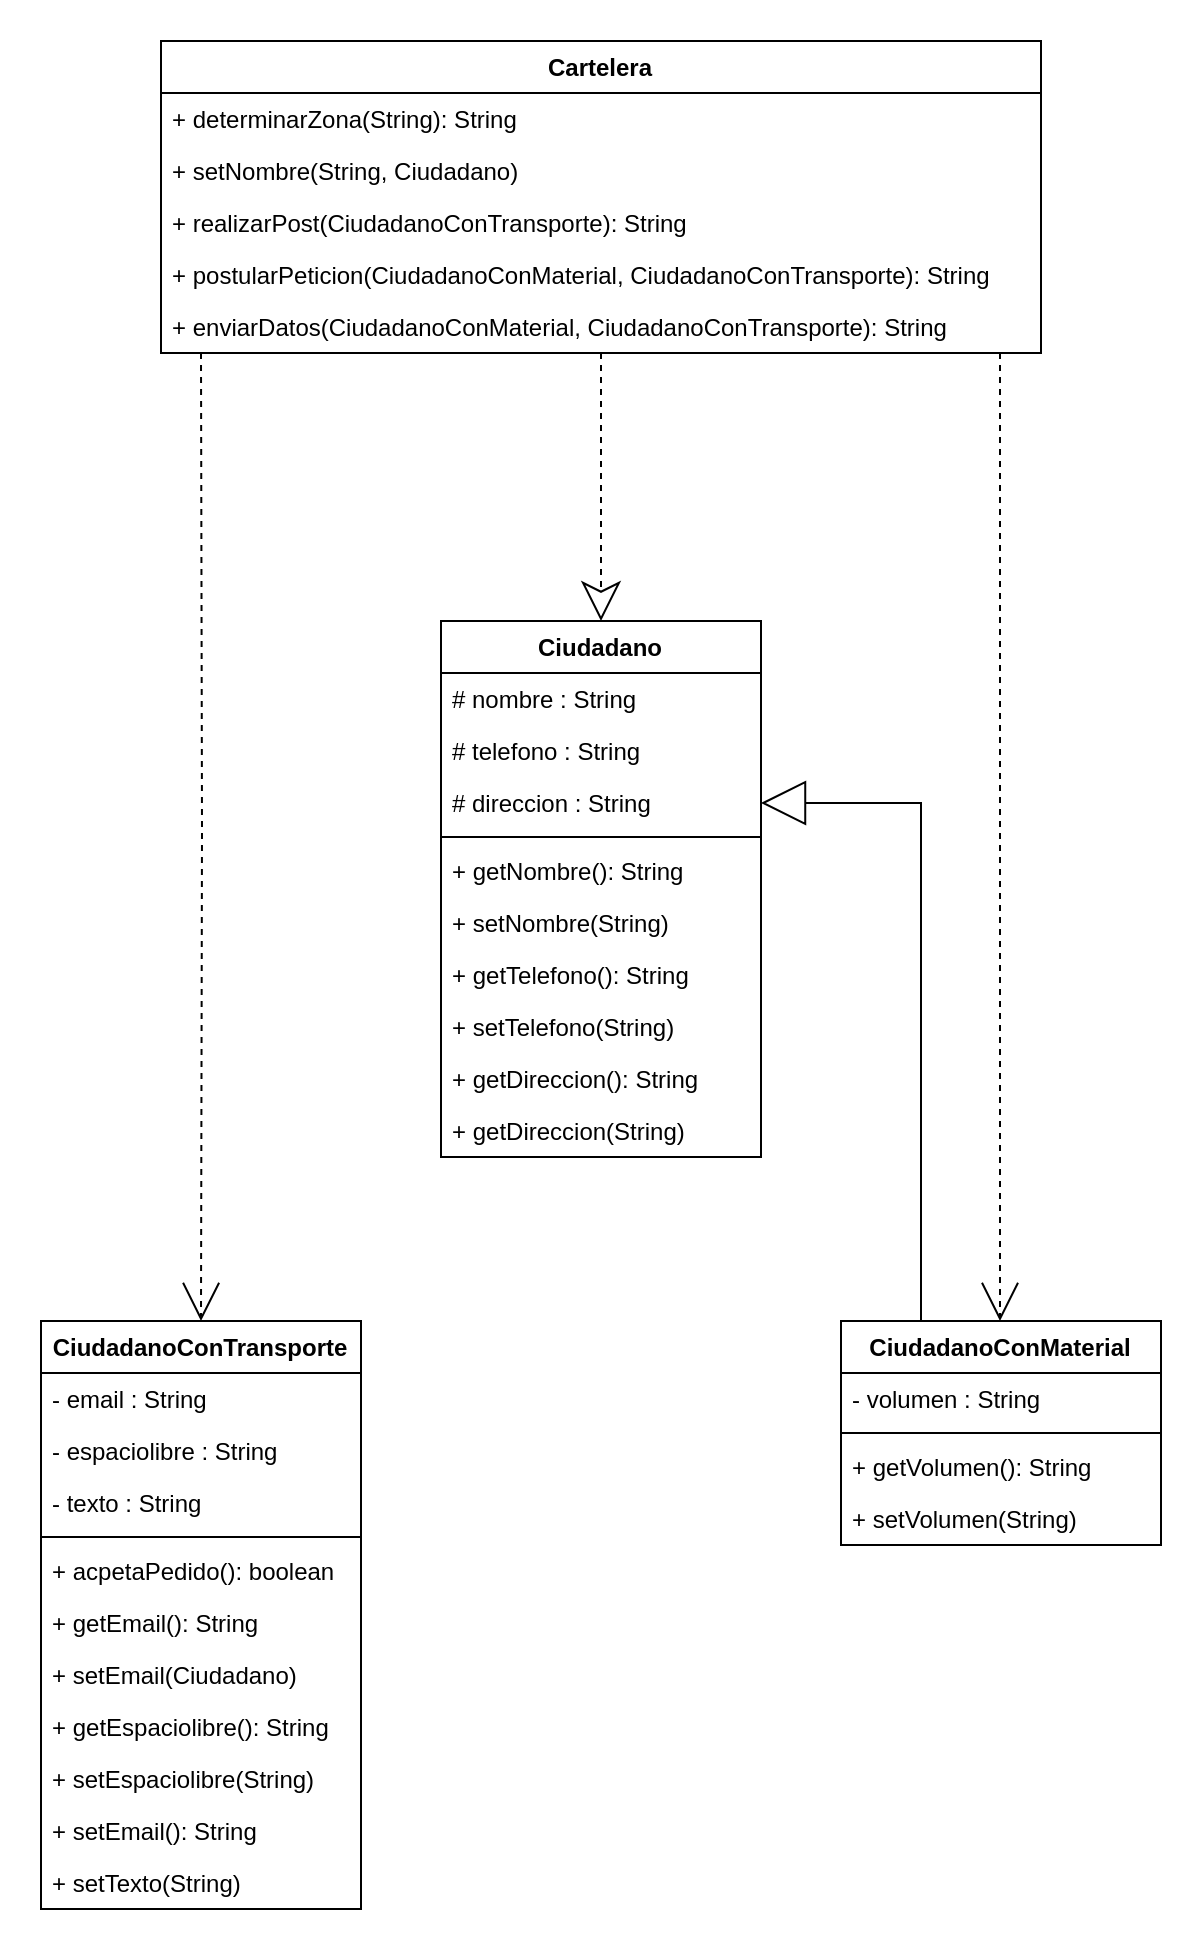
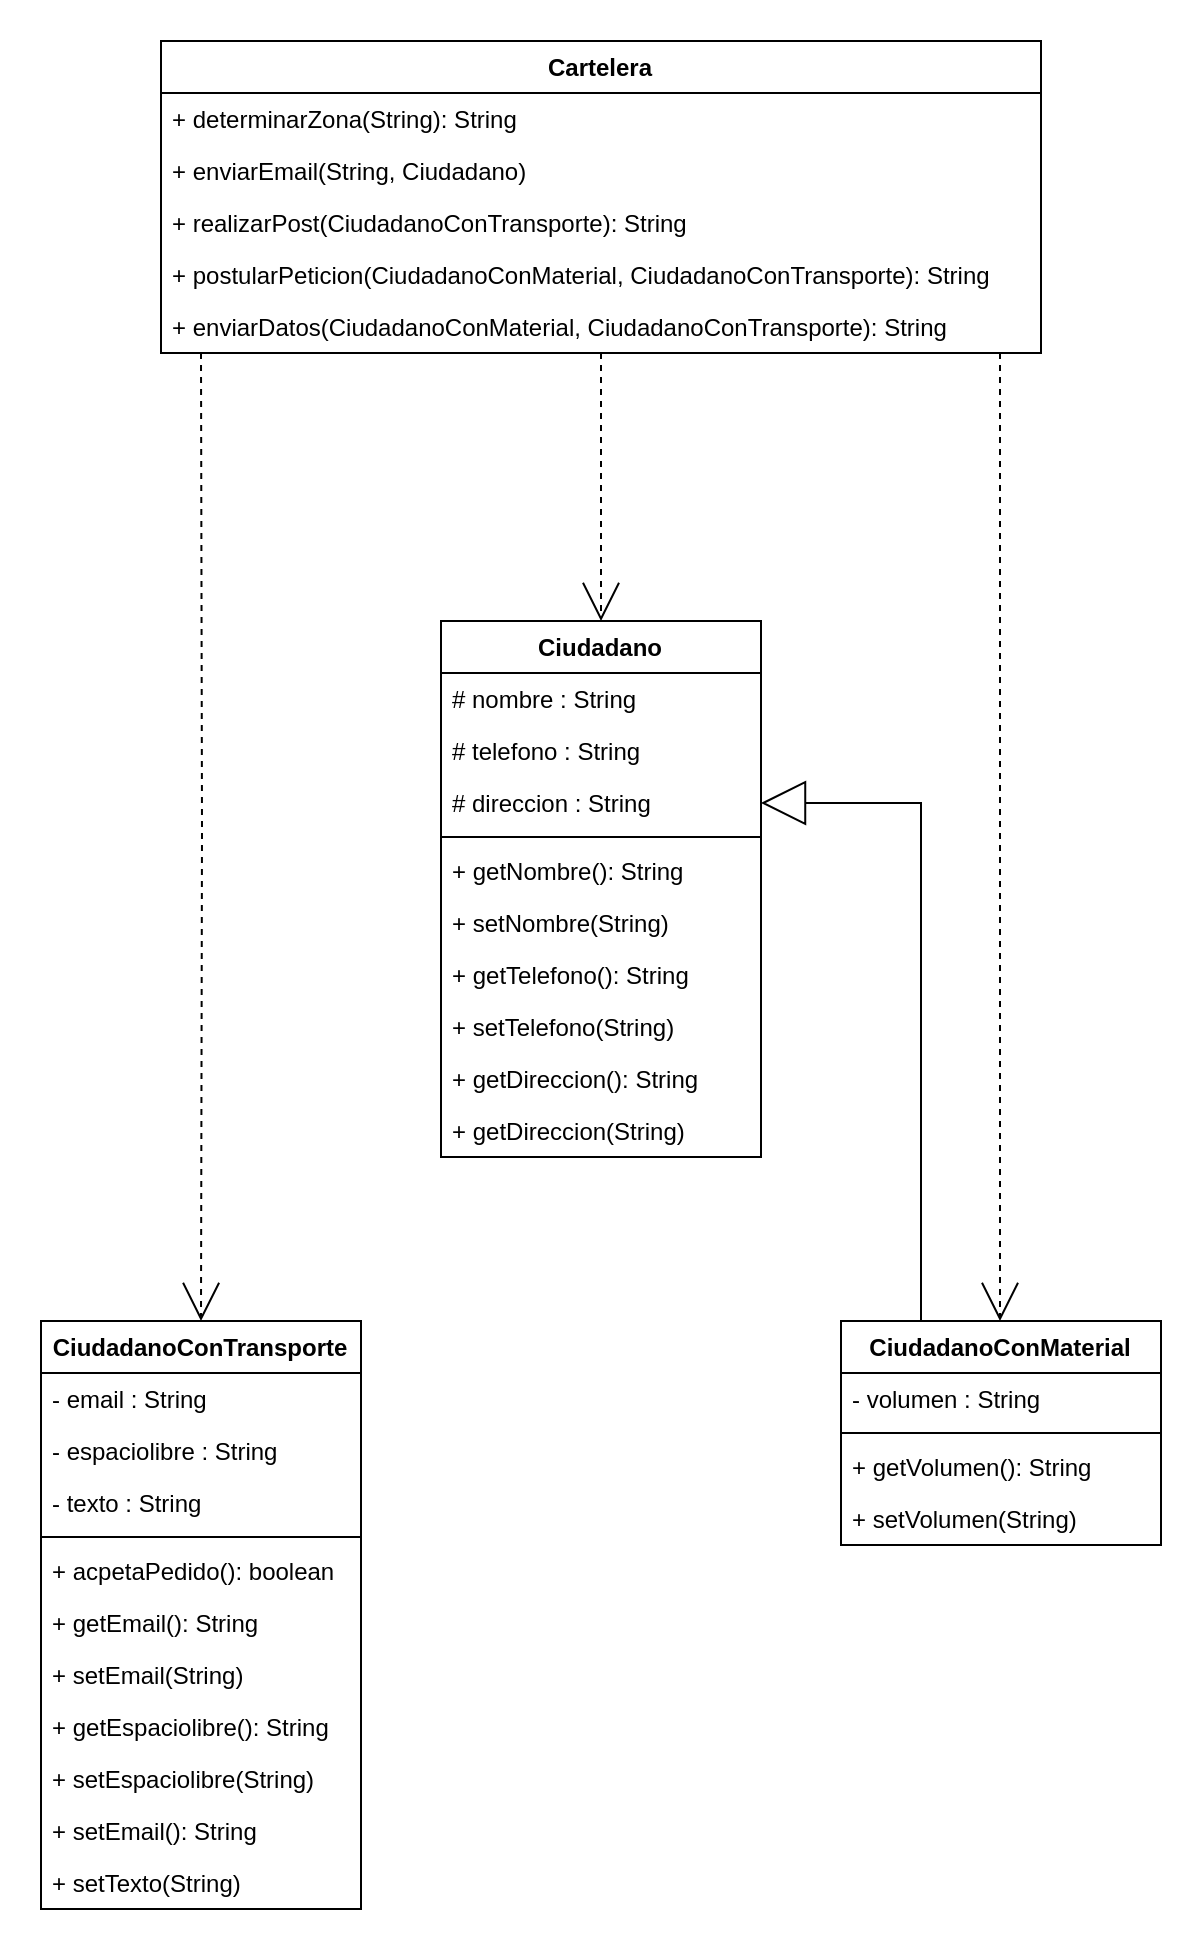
node "+ setNombre(String, Ciudadano)": label "+ setNombre(String, Ciudadano)" -> "+ enviarEmail(String, Ciudadano)"
edge "Cartelera" -> "Ciudadano": arrowhead classic -> open
node "+ setEmail(Ciudadano)": label "+ setEmail(Ciudadano)" -> "+ setEmail(String)"
